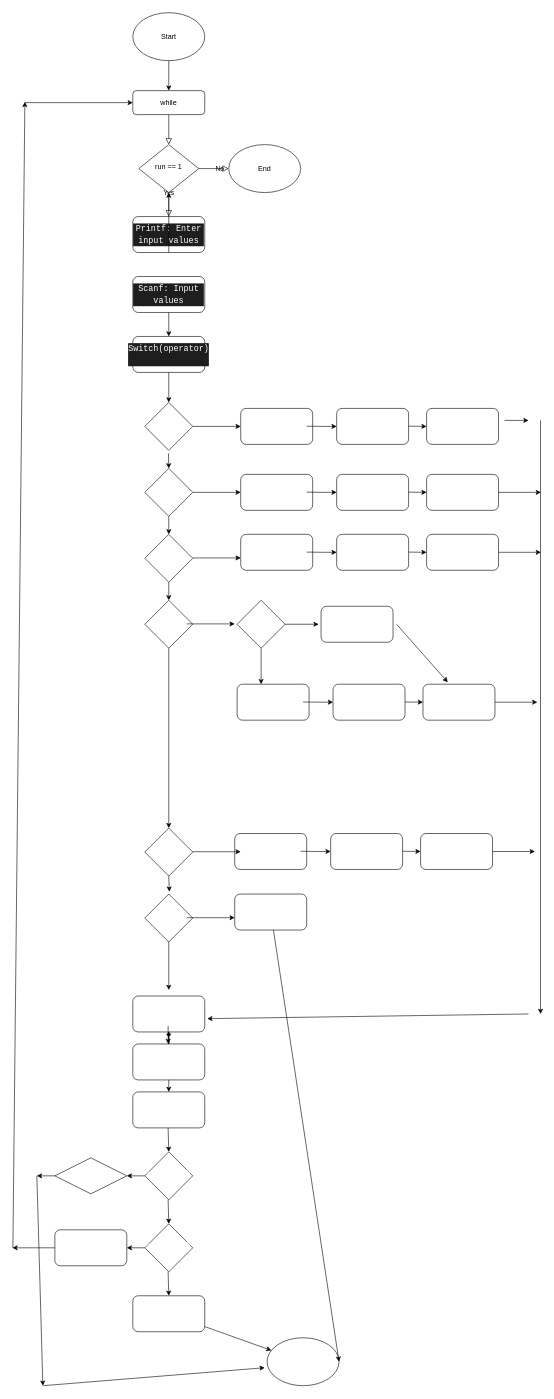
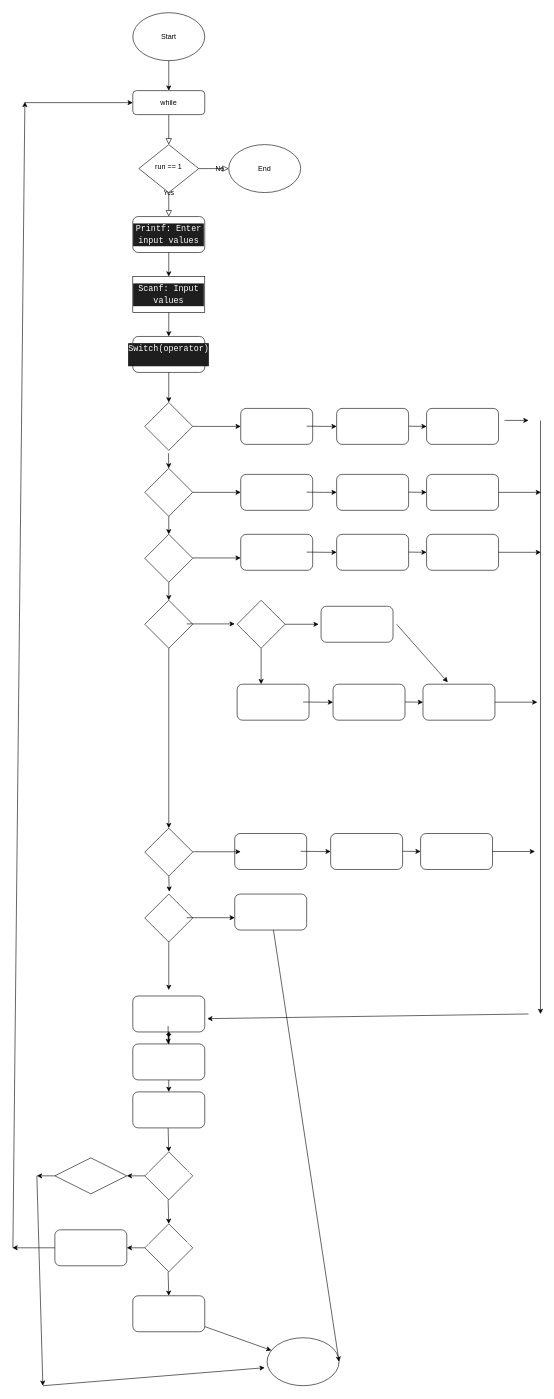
edge "Printf: Enter input values" -> "run == 1": now "Printf: Enter input values" -> "Scanf: Input values"
node "Scanf: Input values": shape rounded rectangle -> rectangle
